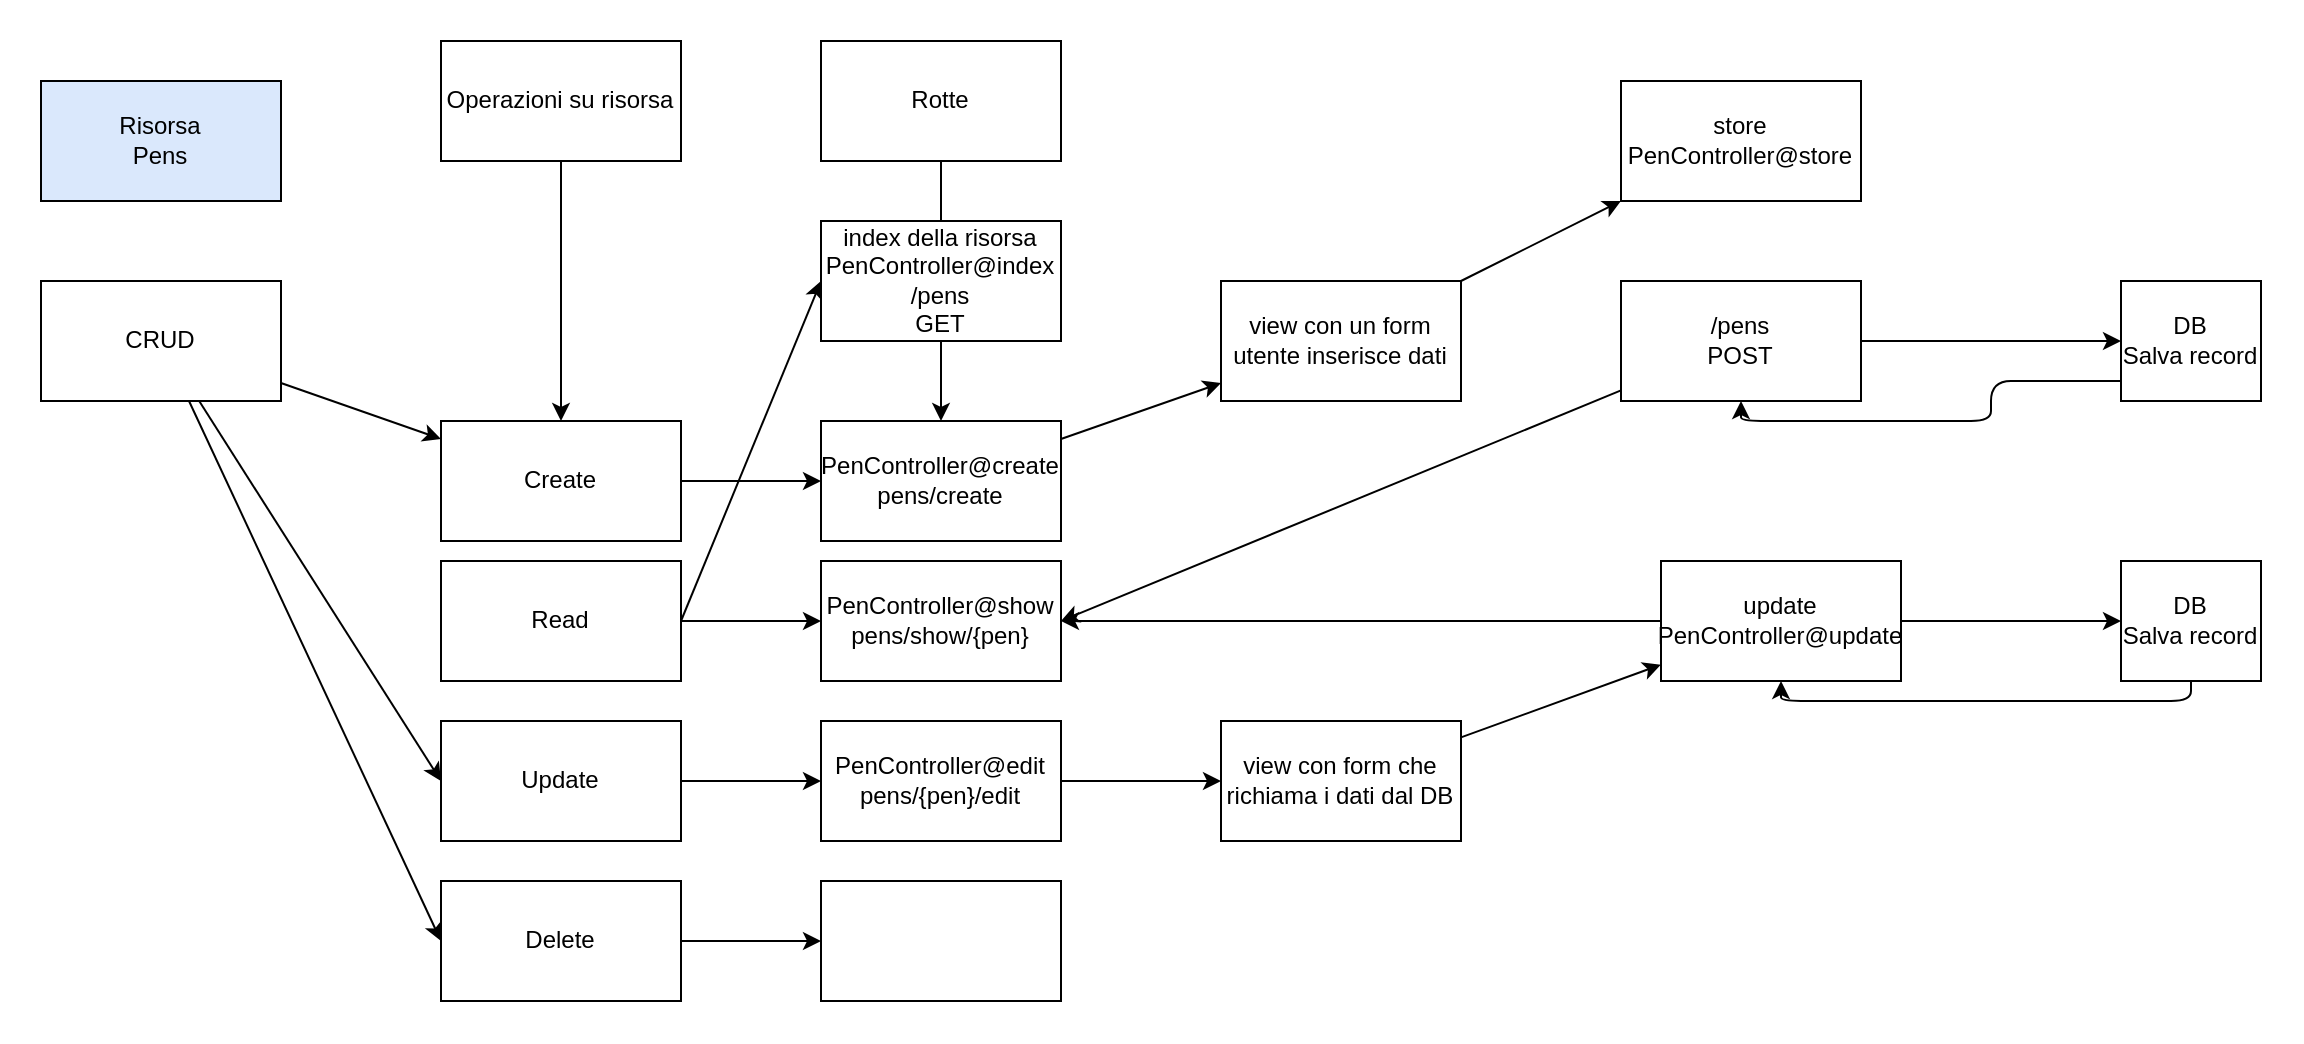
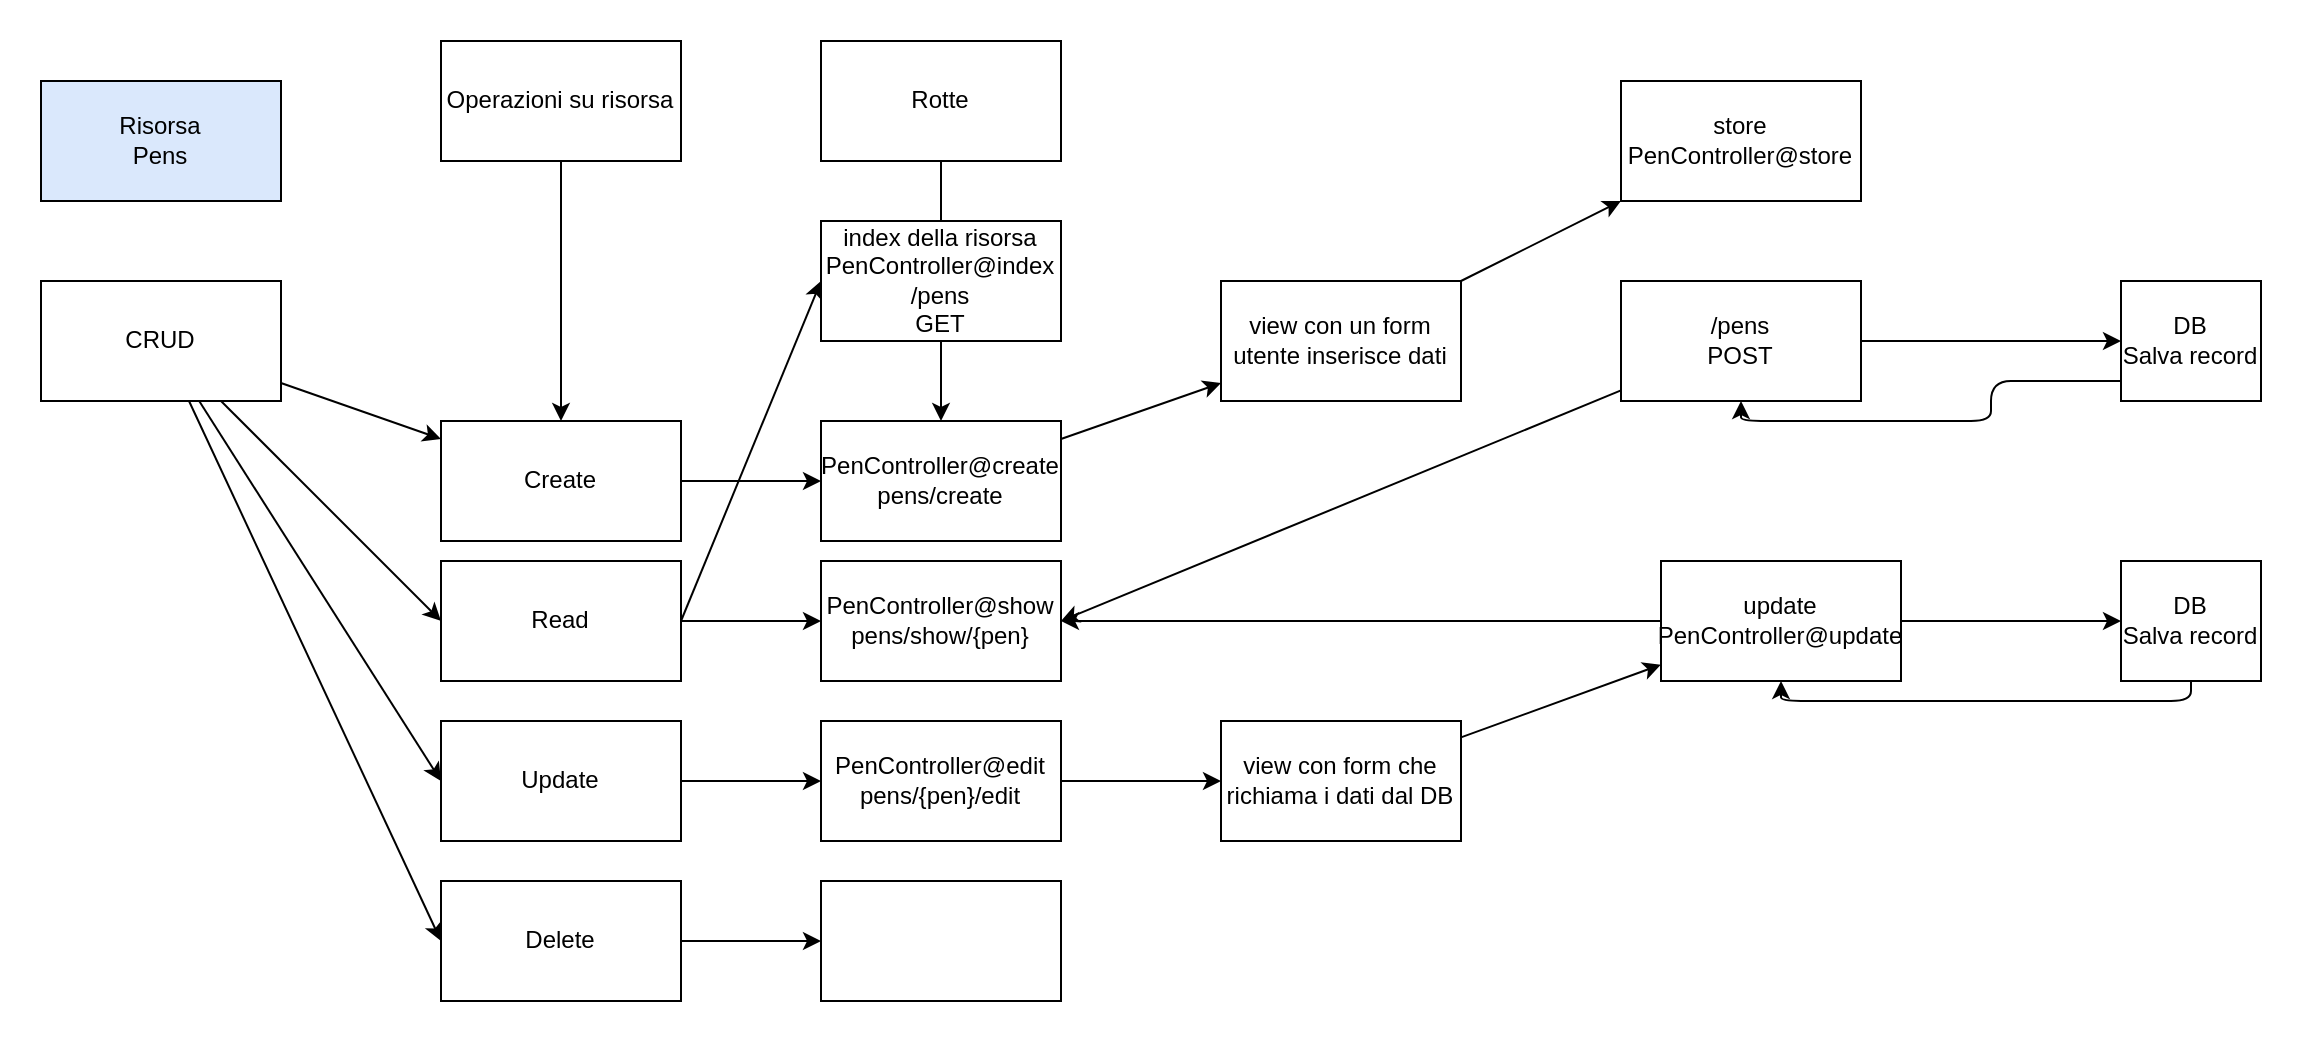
edge "CRUD" -> "Read": added
